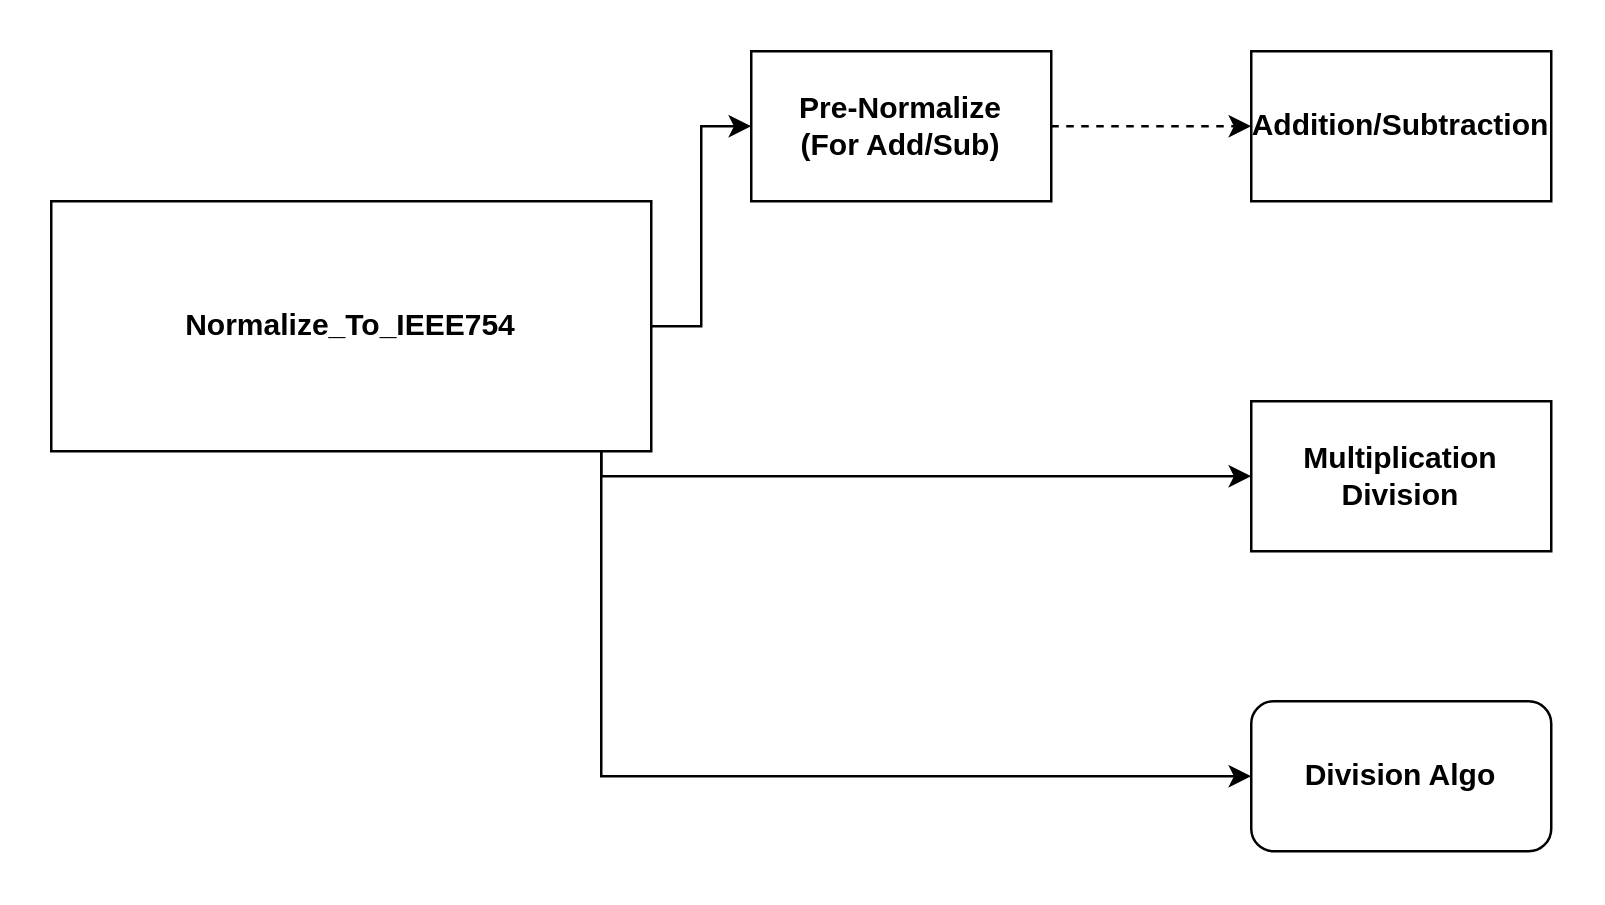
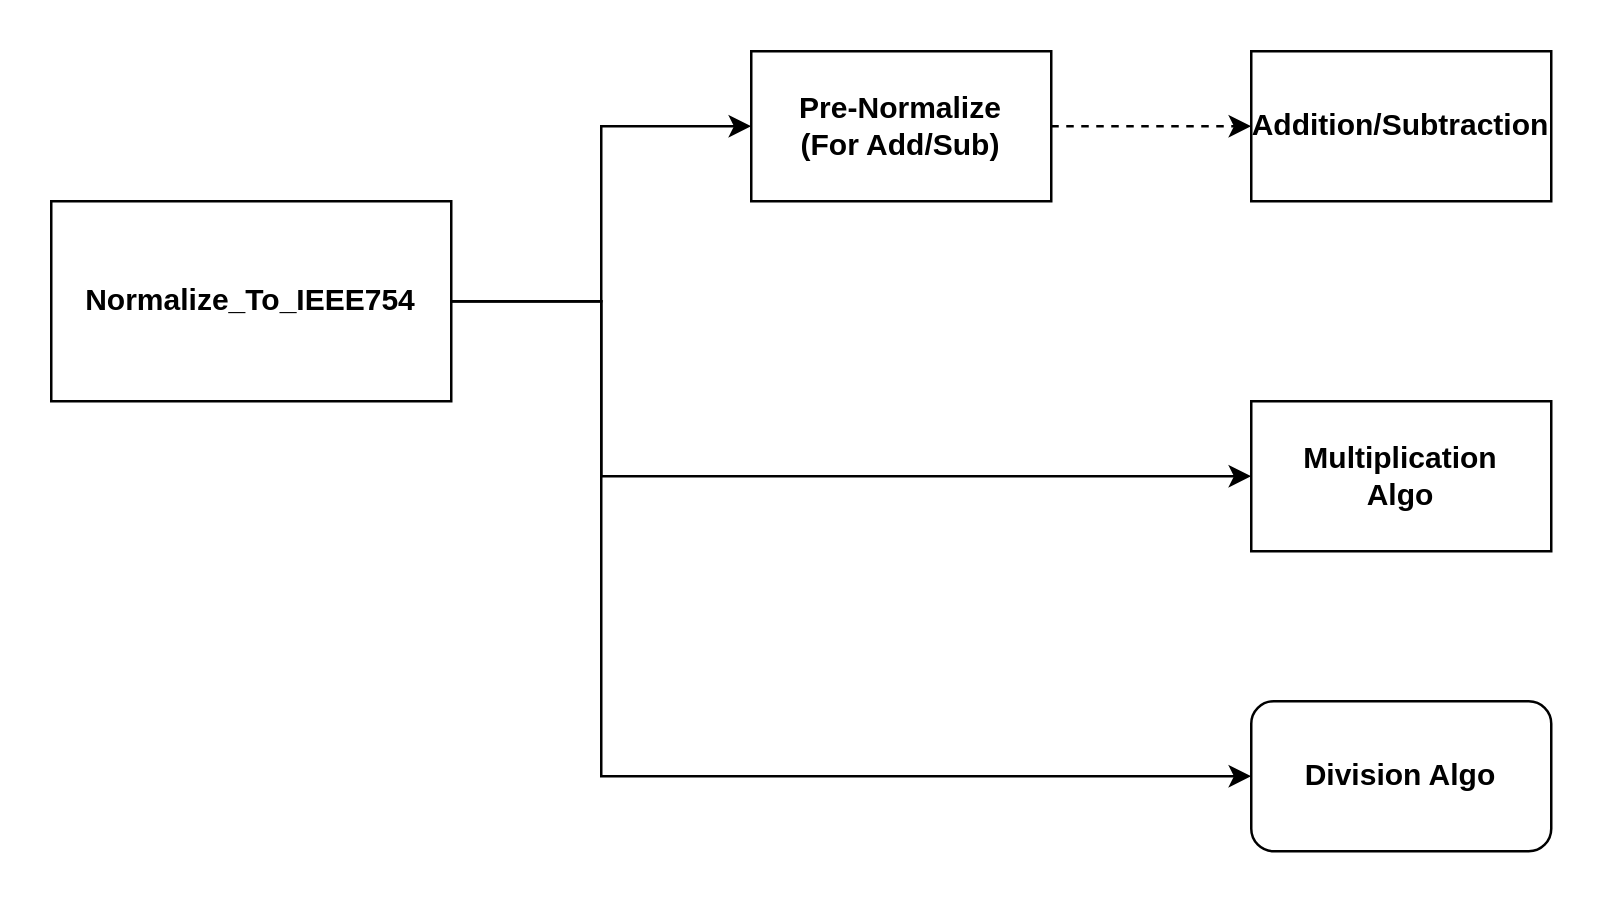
node "Normalize_To_IEEE754": size 600x250 -> 400x200
node "Multiplication Division": label "Multiplication Division" -> "Multiplication Algo"
